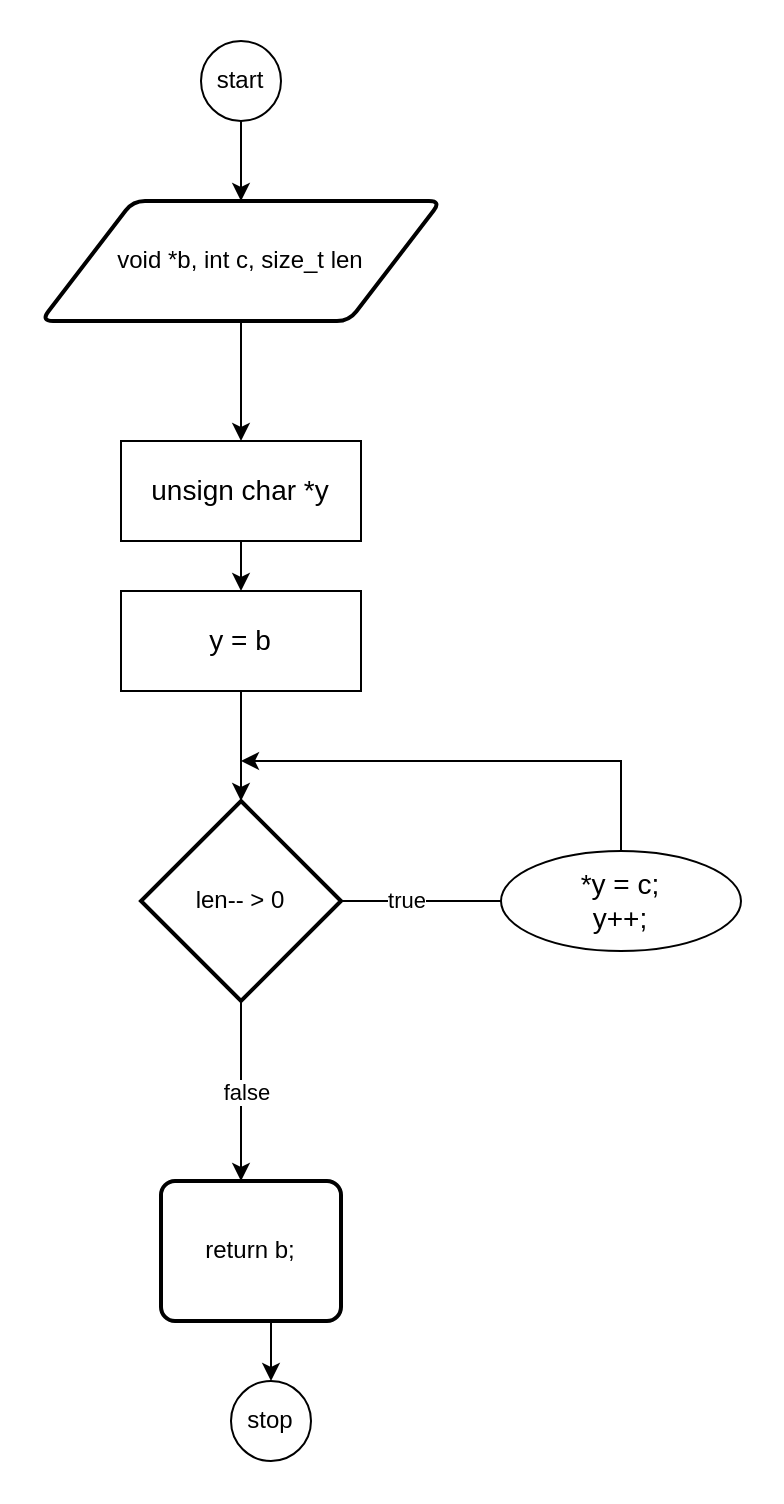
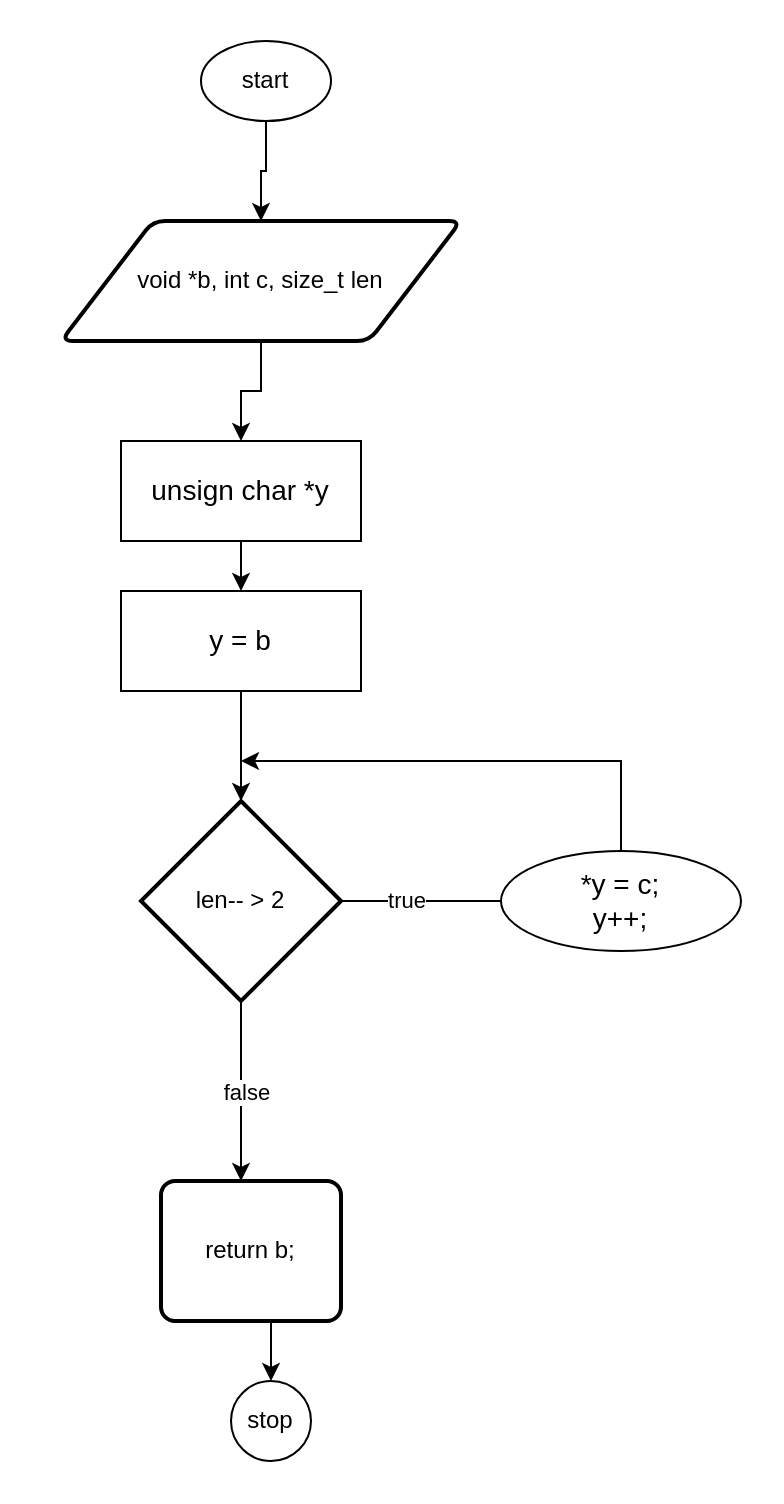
node "start": size 80x80 -> 130x80
node "void *b, int c, size_t len": moved (241, 261) -> (261, 281)
node "len-- > 0": label "len-- > 0" -> "len-- > 2"
